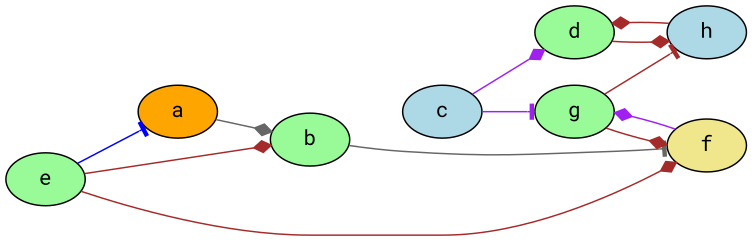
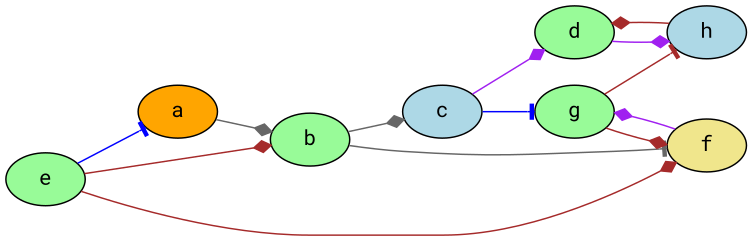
edge "d" -> "h": color brown -> purple
edge "c" -> "g": color purple -> blue
edge "b" -> "c": added
